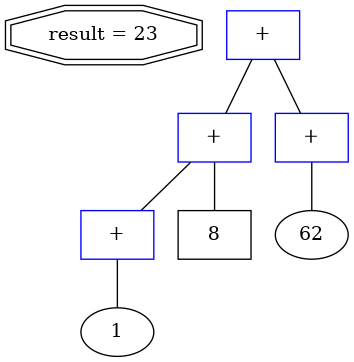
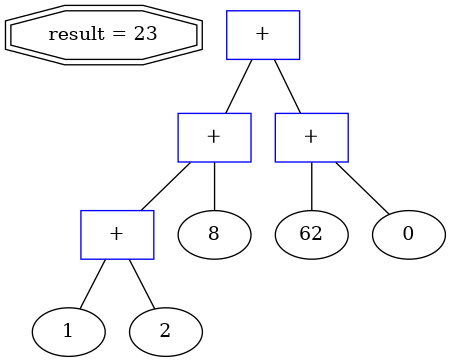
node "8": shape box -> ellipse
node "0": added
node "2": added
